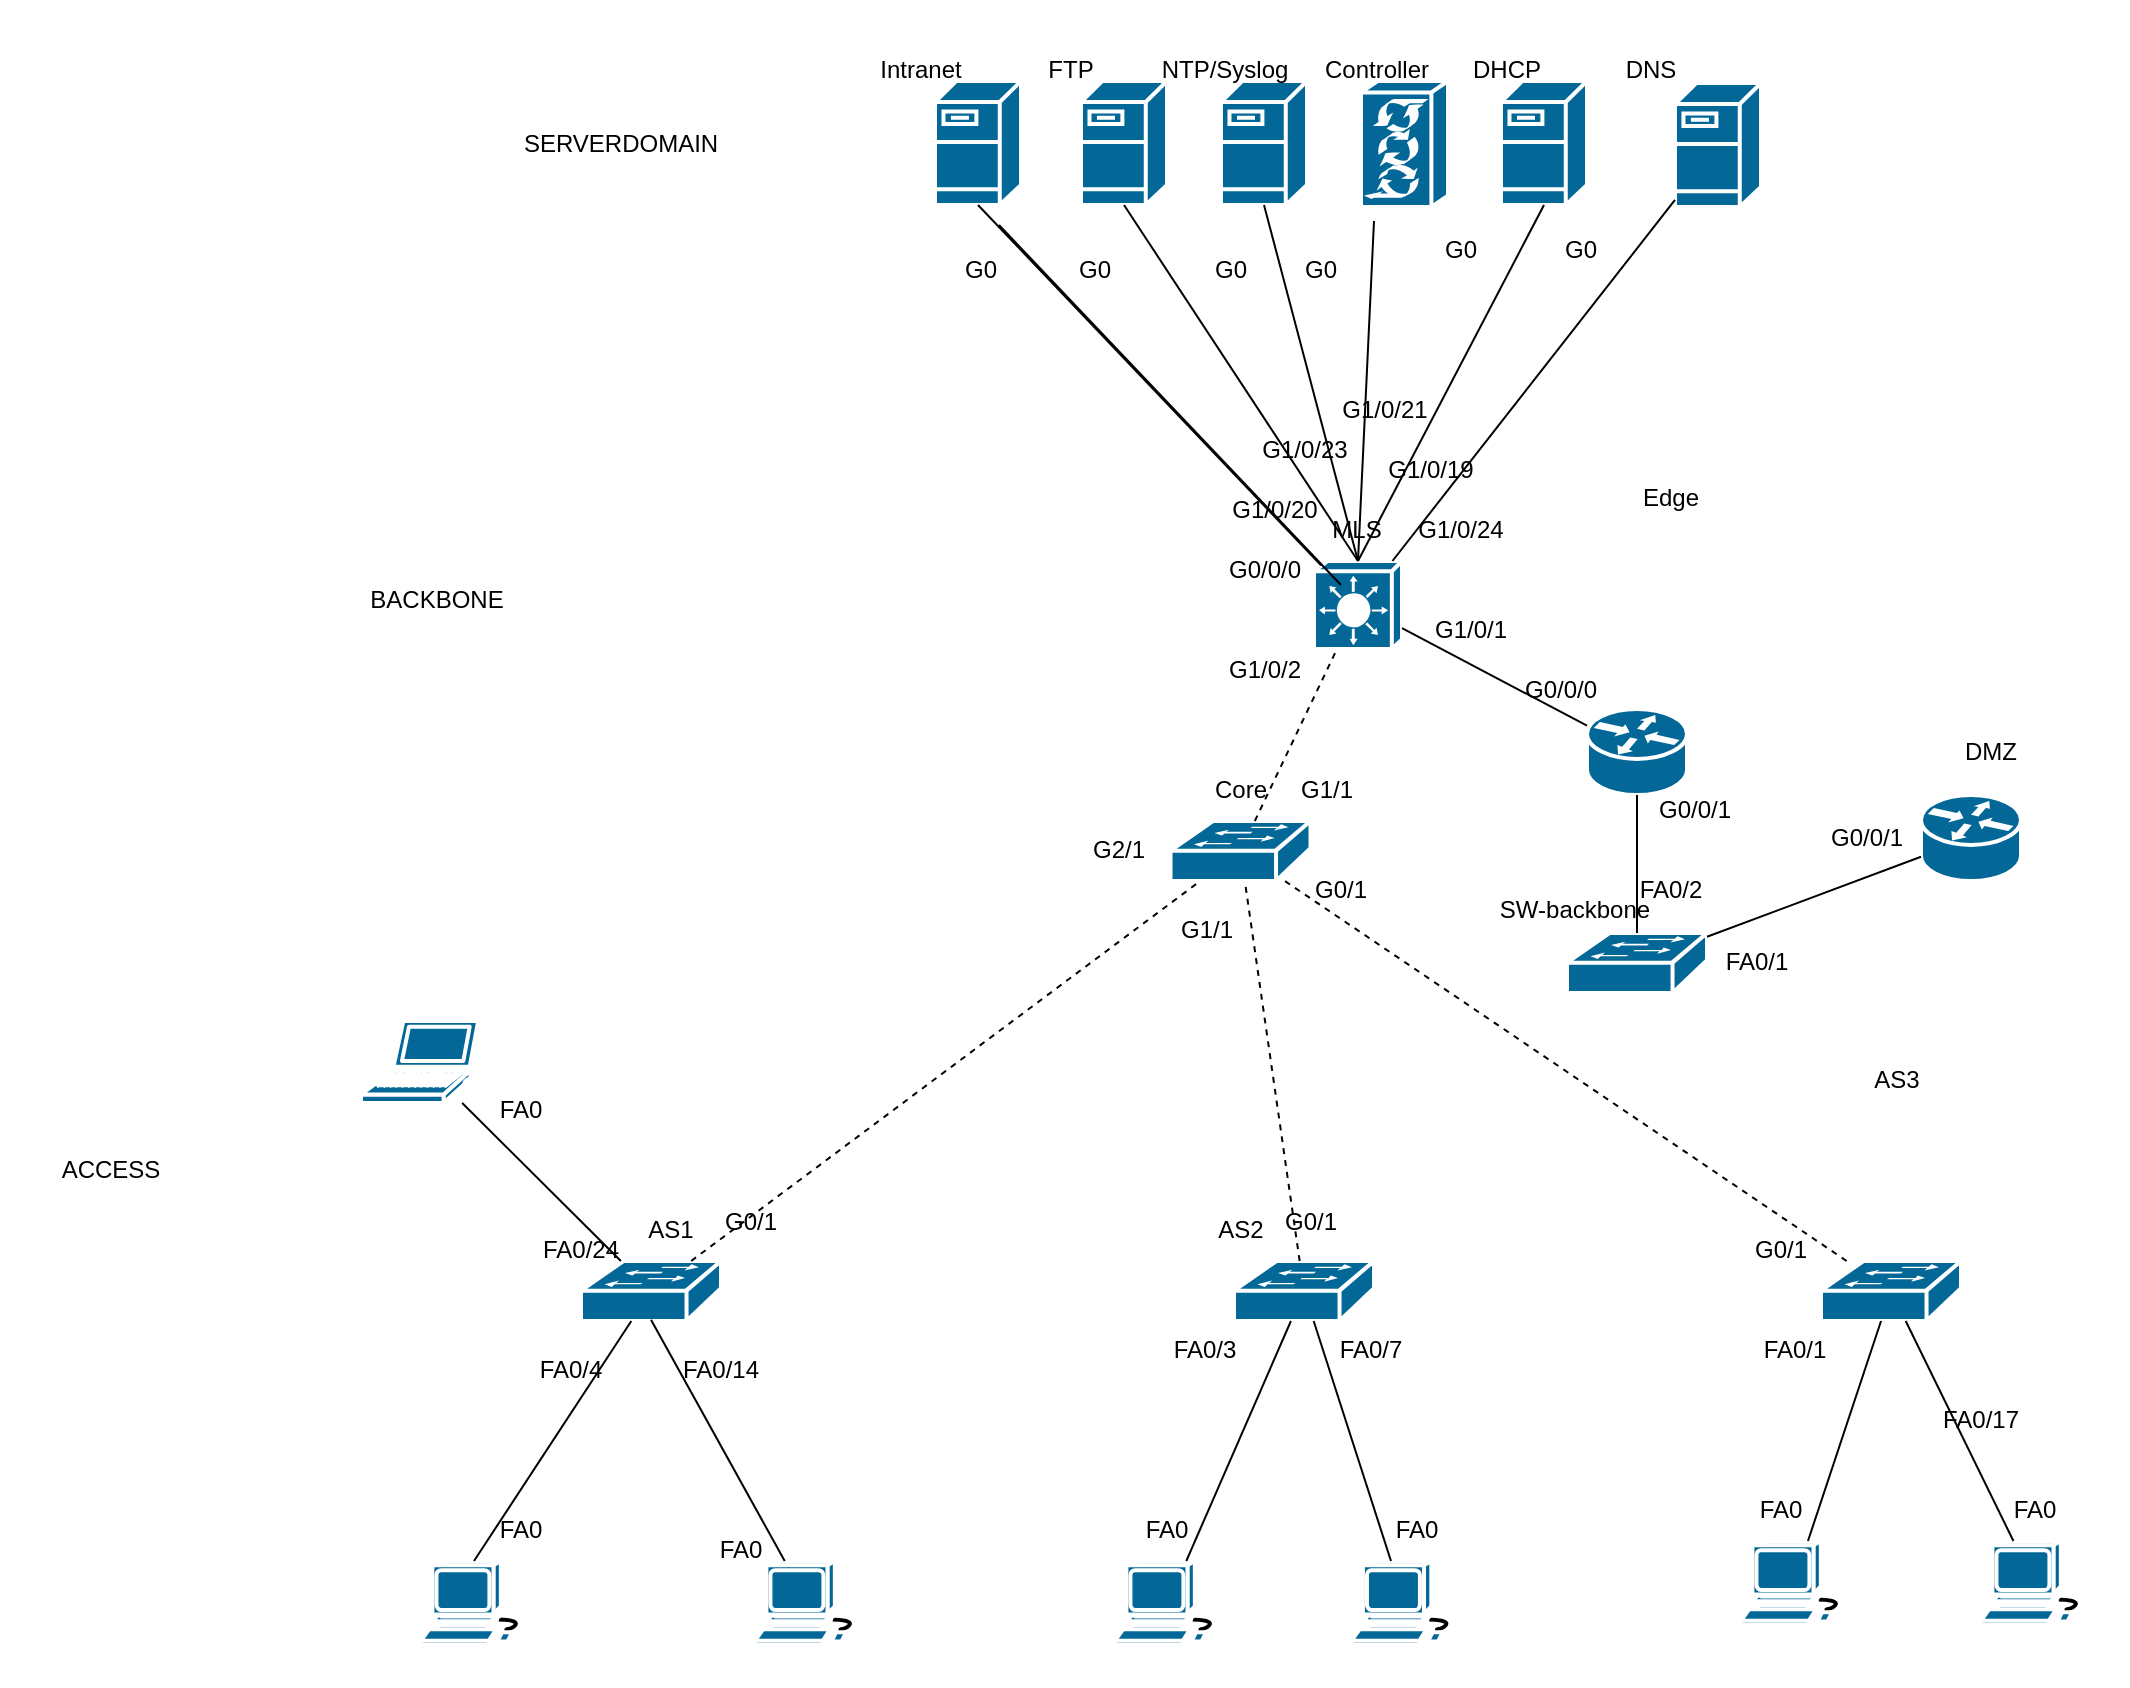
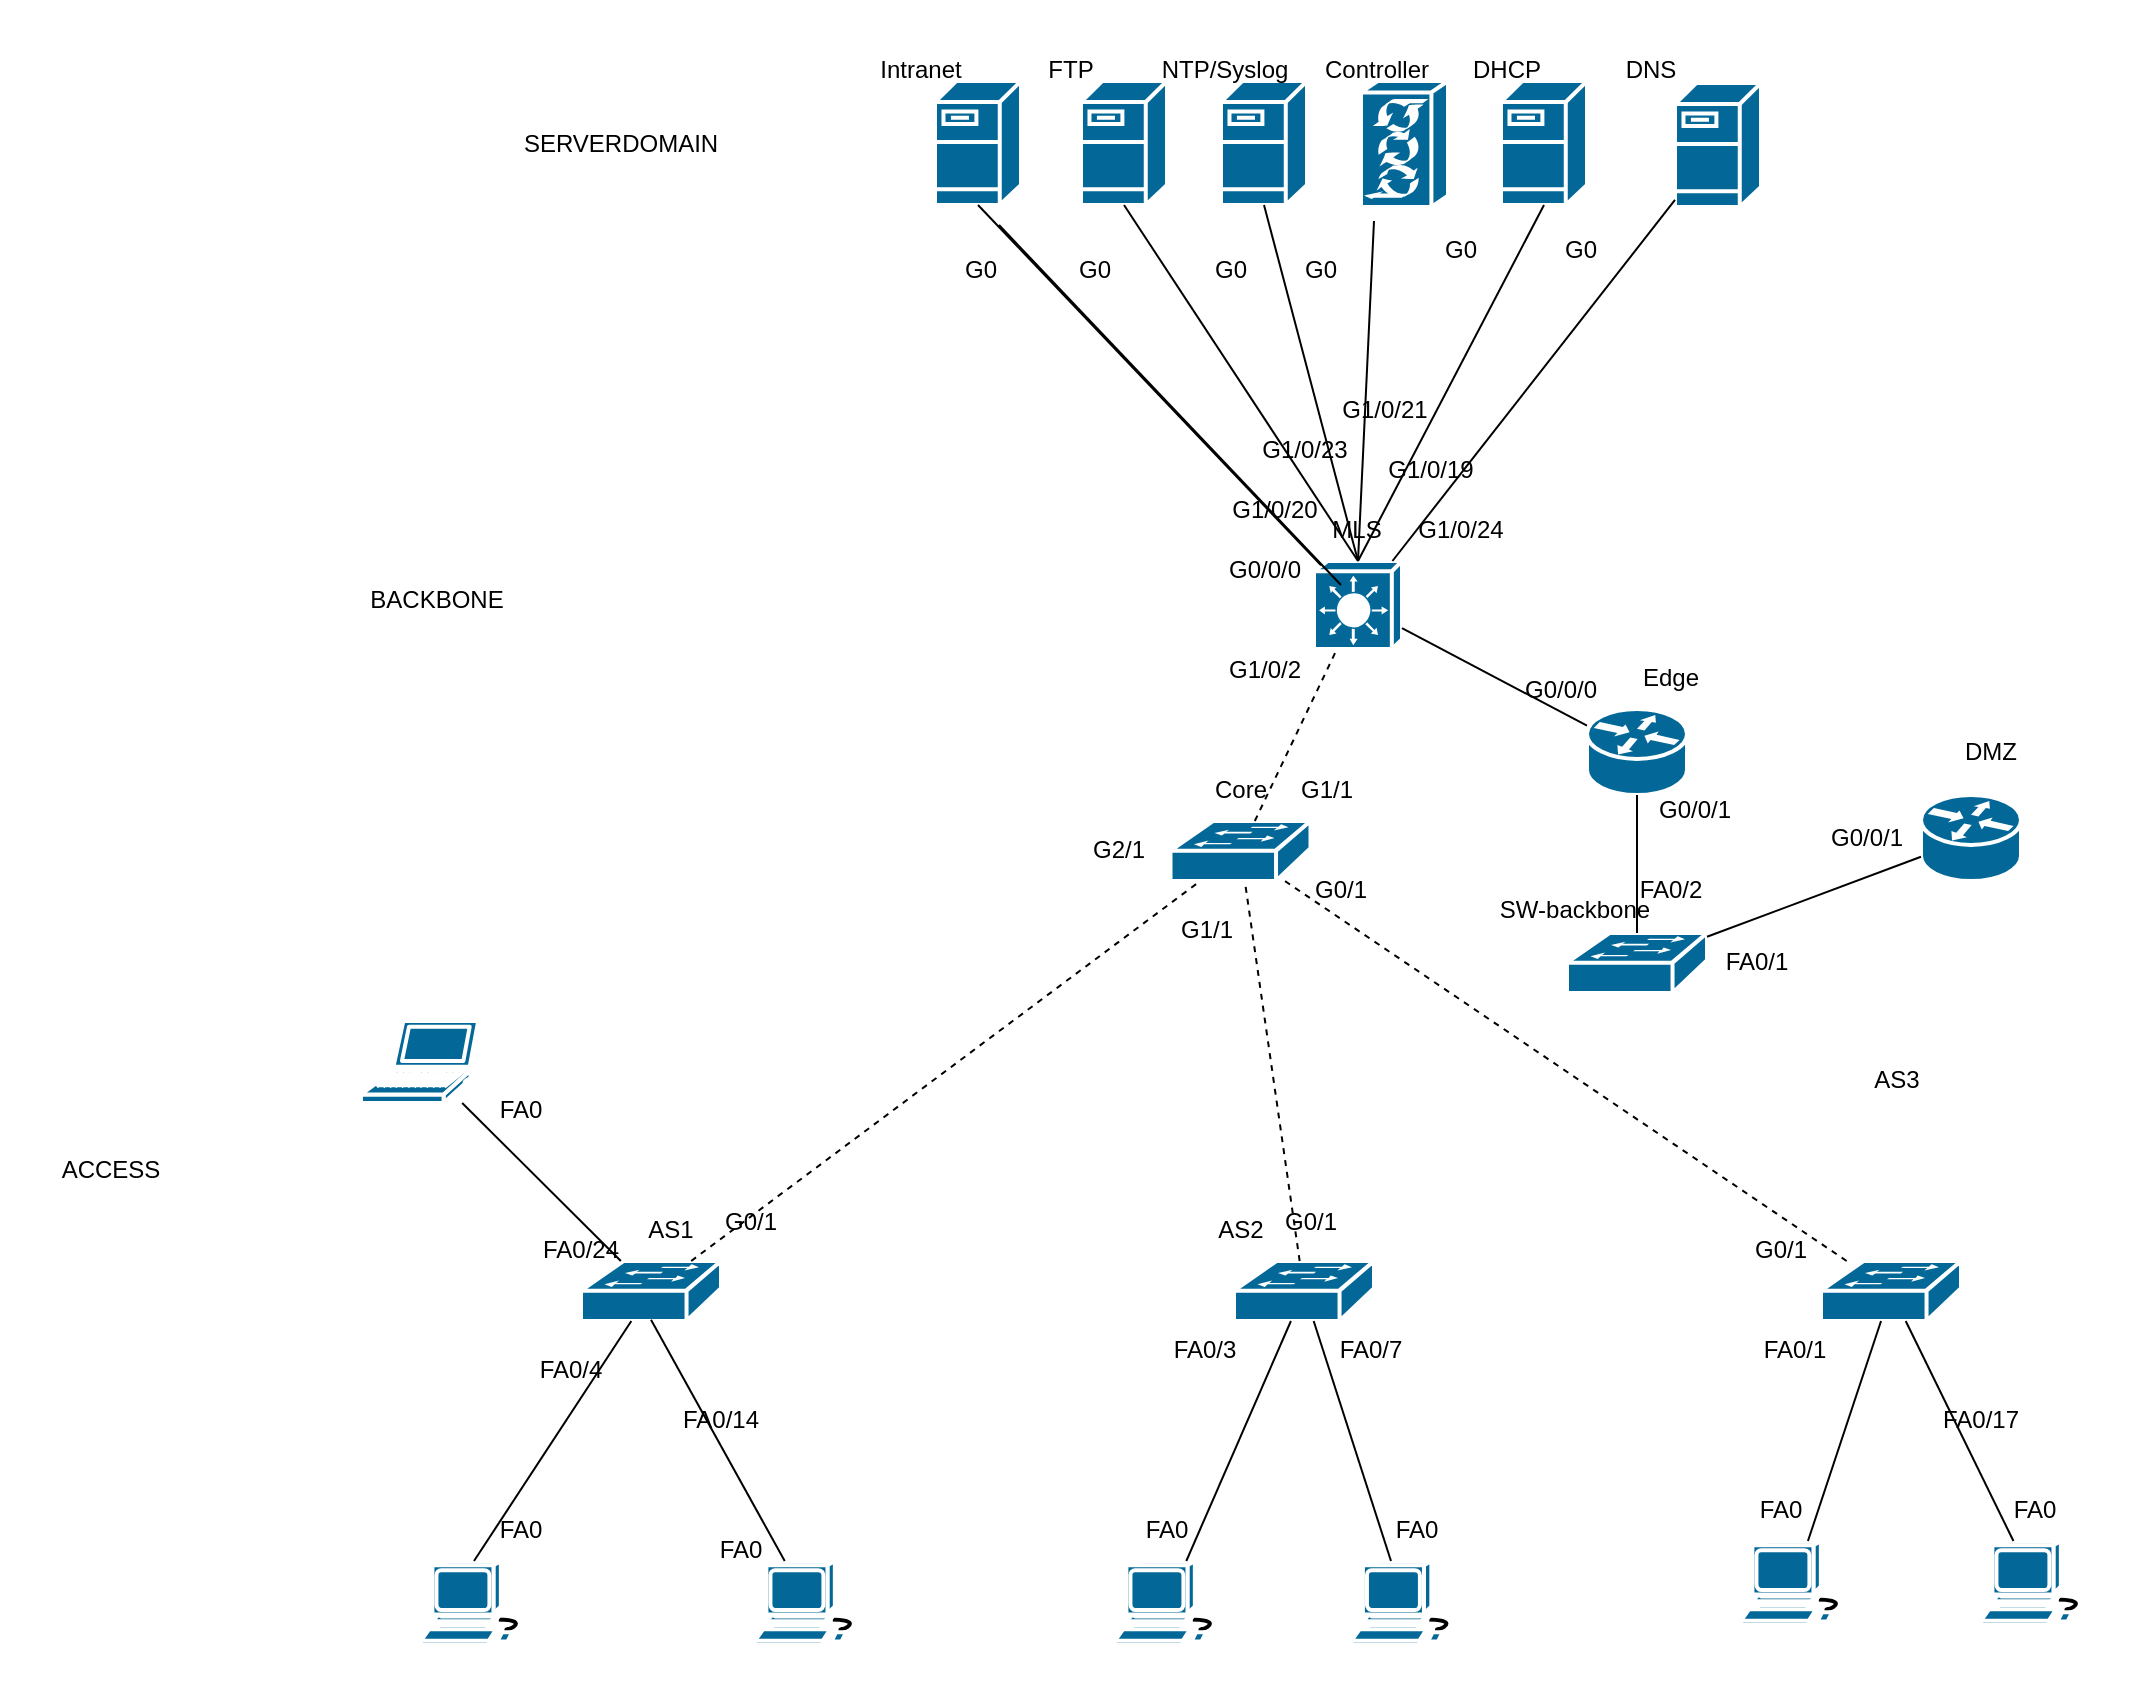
node "Edge": moved (1671, 499) -> (1671, 679)
node "G1/0/1": removed
node "FA0/14": moved (721, 1371) -> (721, 1421)
